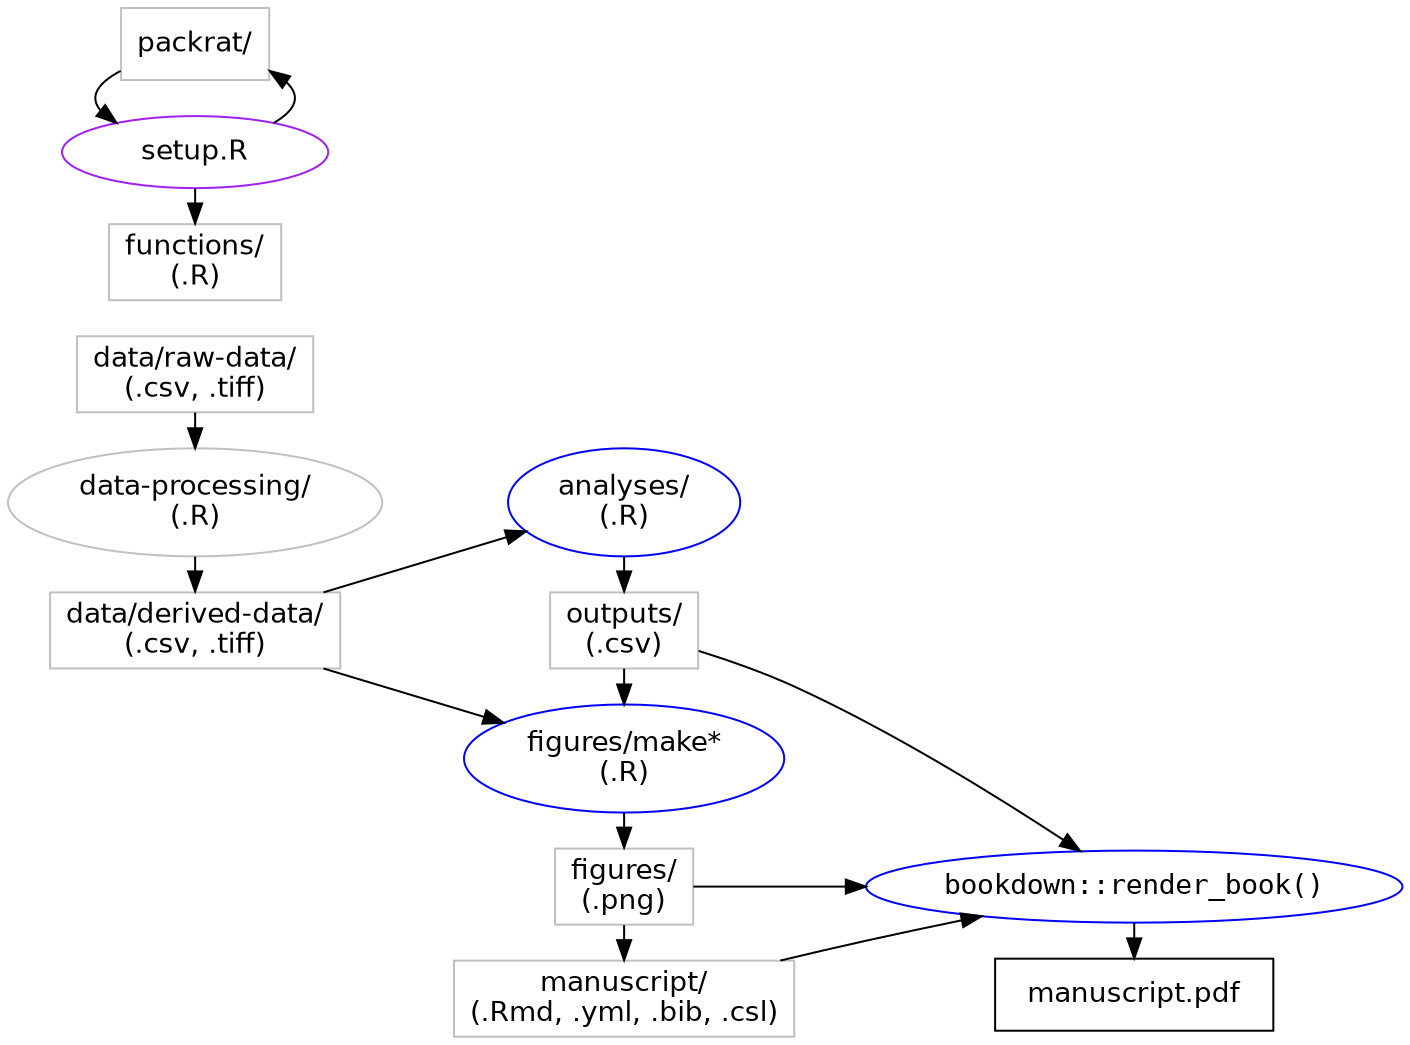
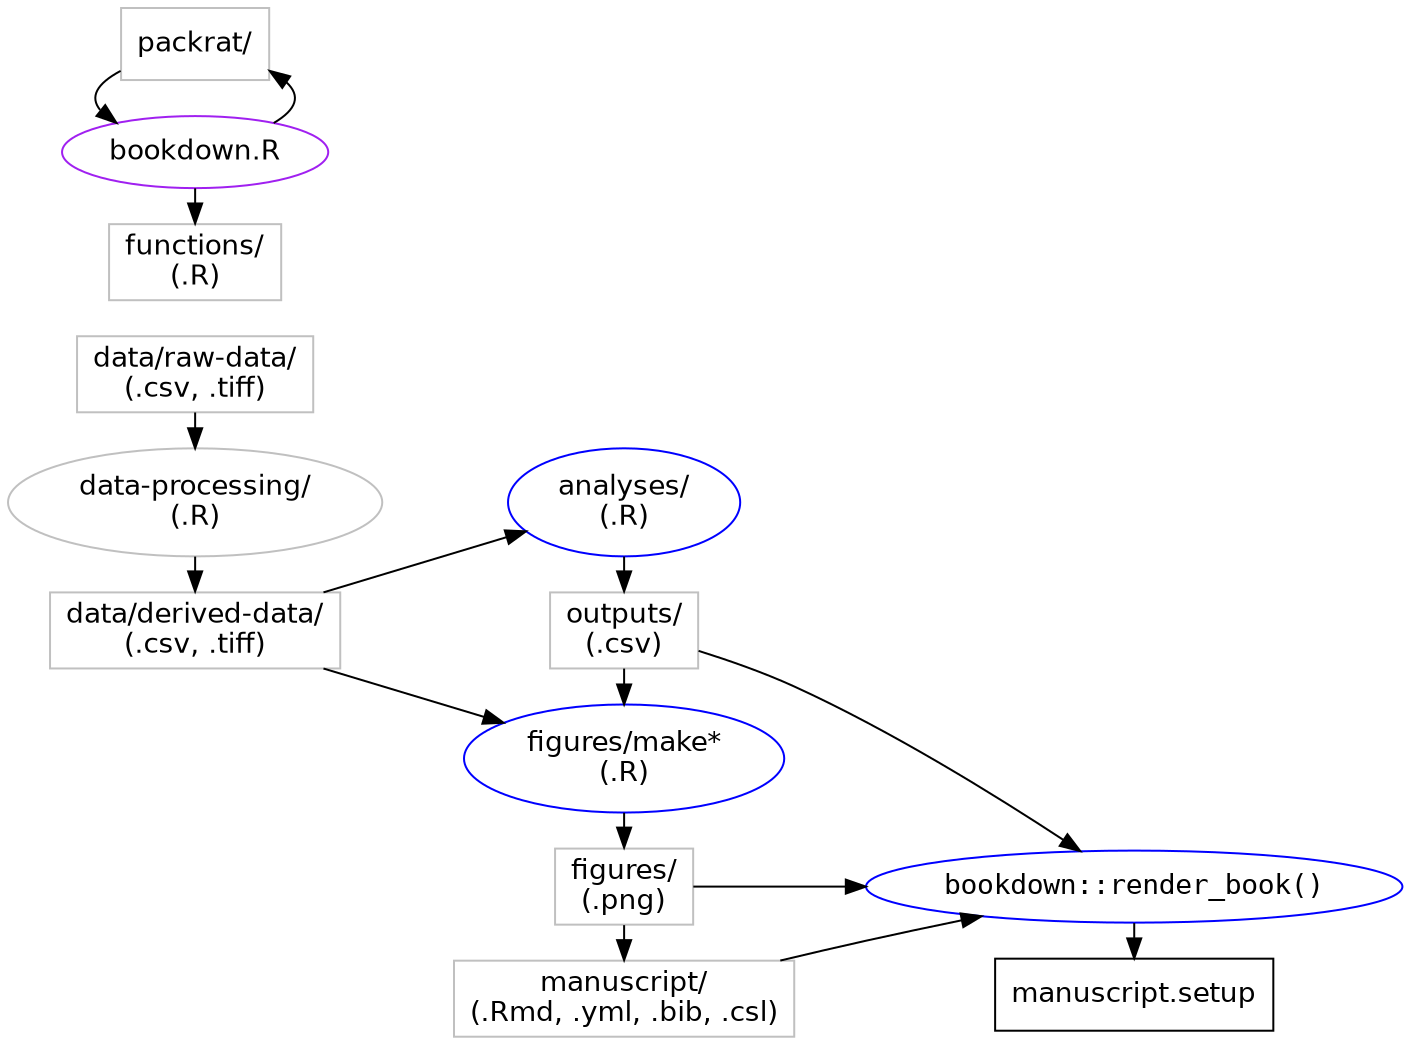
node "setup.R": label "setup.R" -> "bookdown.R"
node "manuscript.pdf": label "manuscript.pdf" -> "manuscript.setup"
